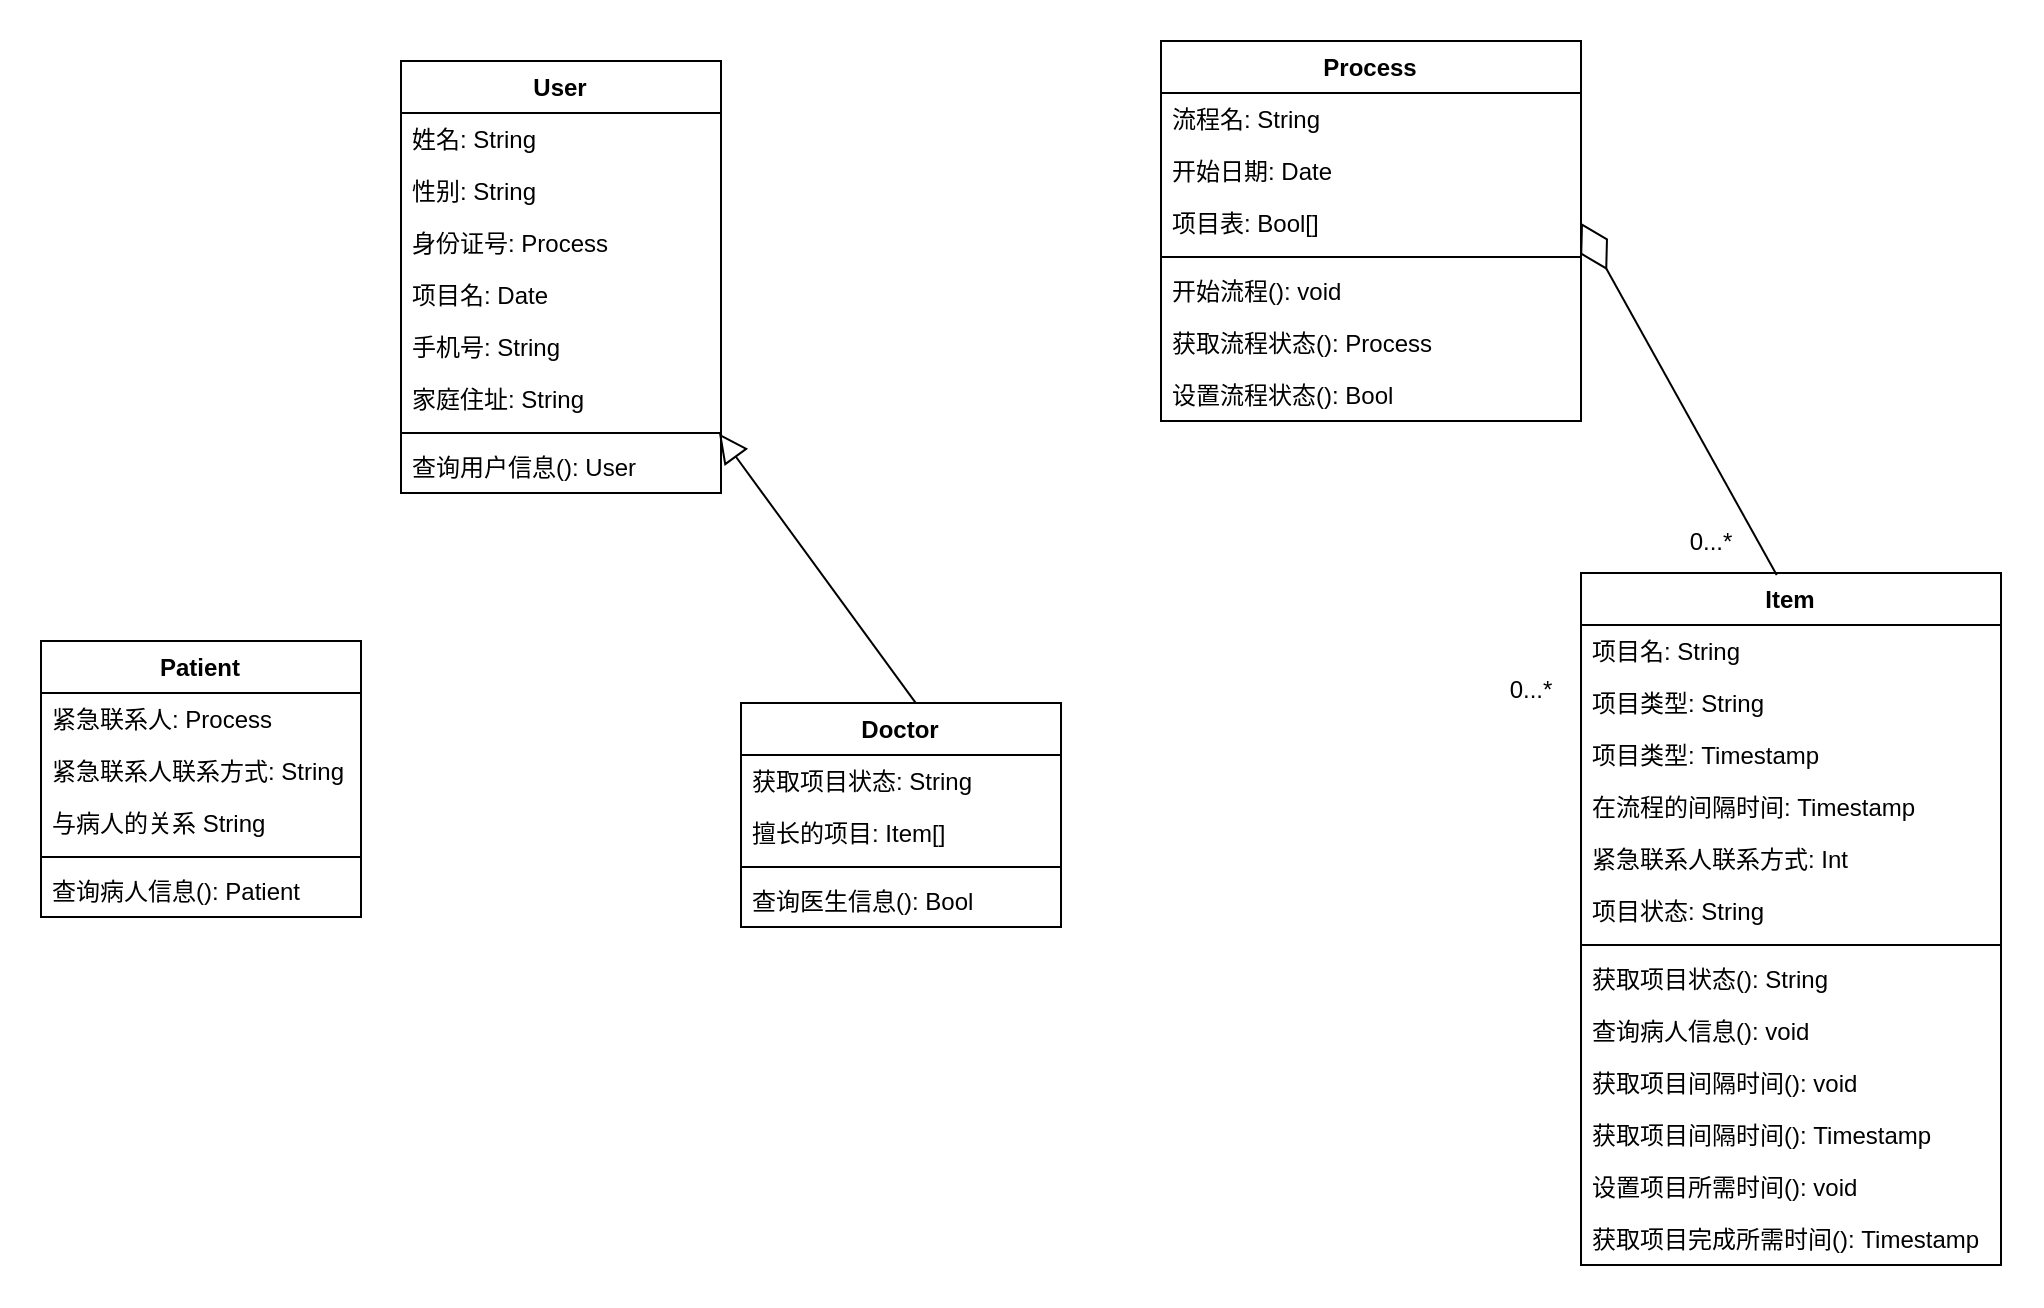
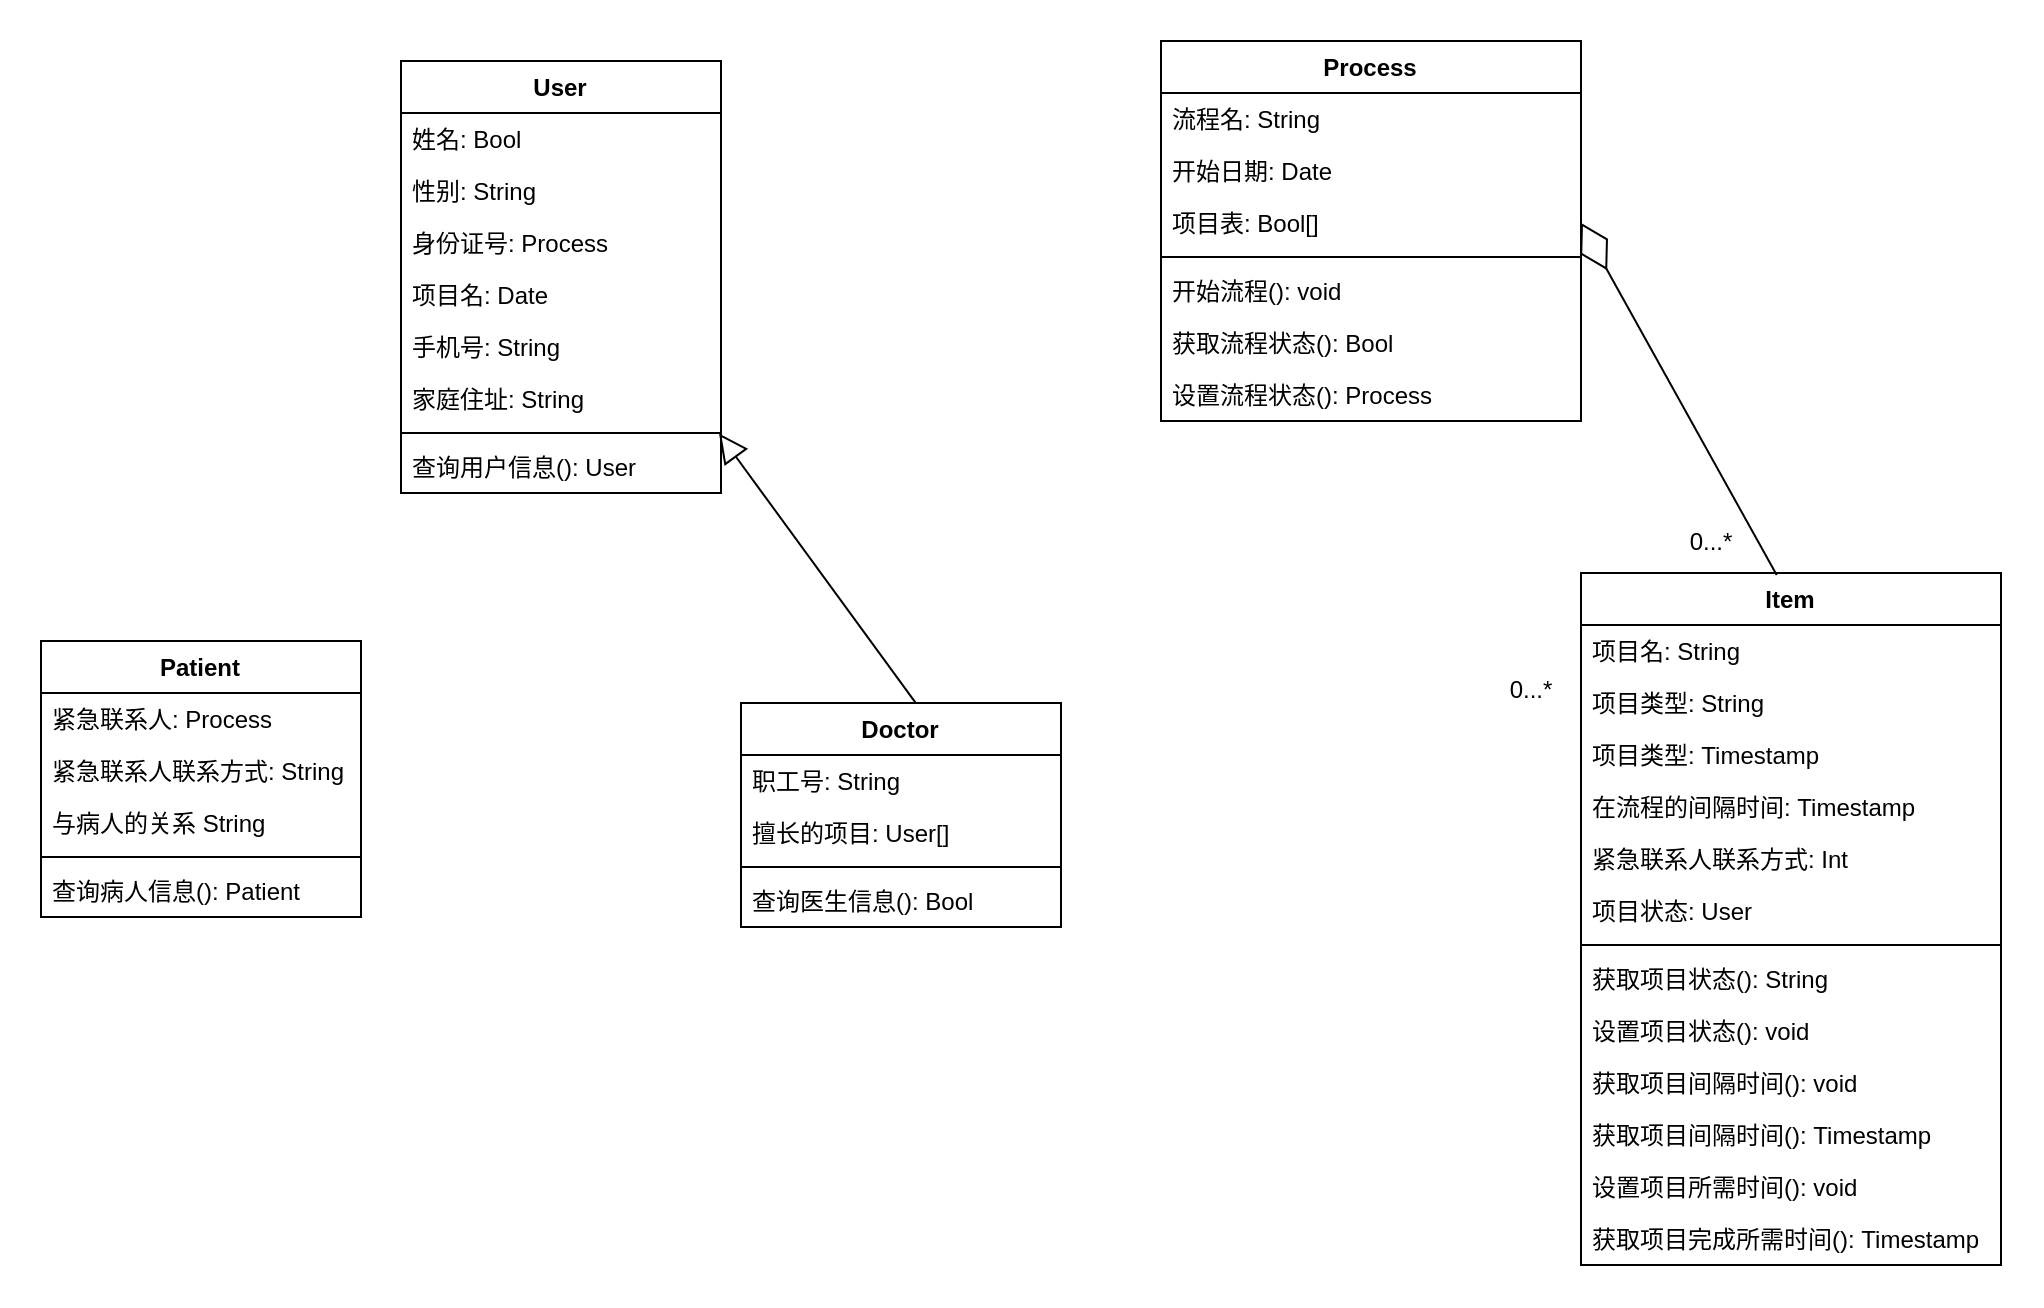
node "姓名: String": label "姓名: String" -> "姓名: Bool"
node "获取流程状态(): Process": label "获取流程状态(): Process" -> "获取流程状态(): Bool"
node "设置流程状态(): Bool": label "设置流程状态(): Bool" -> "设置流程状态(): Process"
node "获取项目状态: String": label "获取项目状态: String" -> "职工号: String"
node "擅长的项目: Item[]": label "擅长的项目: Item[]" -> "擅长的项目: User[]"
node "项目状态: String": label "项目状态: String" -> "项目状态: User"
node "查询病人信息(): void": label "查询病人信息(): void" -> "设置项目状态(): void"
